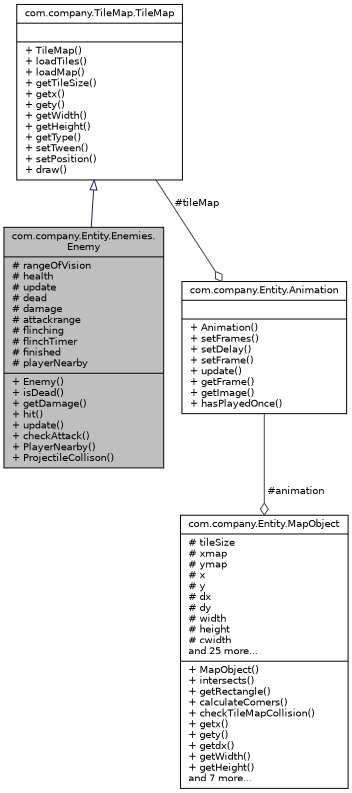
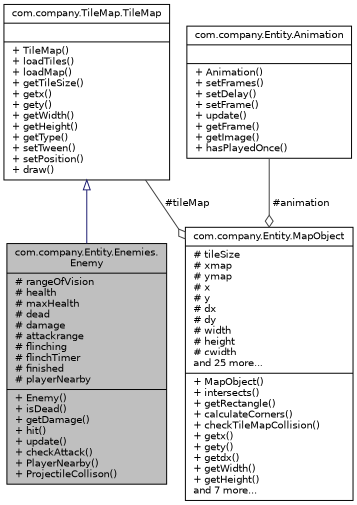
edge "com.company.TileMap.TileMap" -> "com.company.Entity.Animation": now "com.company.TileMap.TileMap" -> "com.company.Entity.MapObject"
node "com.company.Entity.Enemies.": text "# update" -> "# maxHealth"
